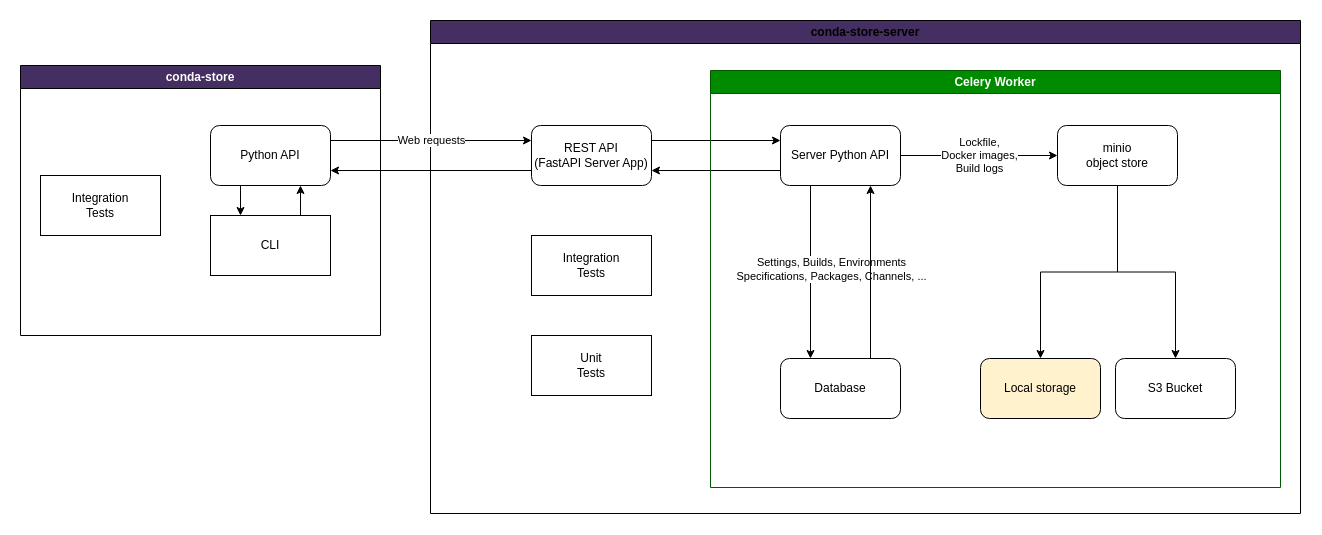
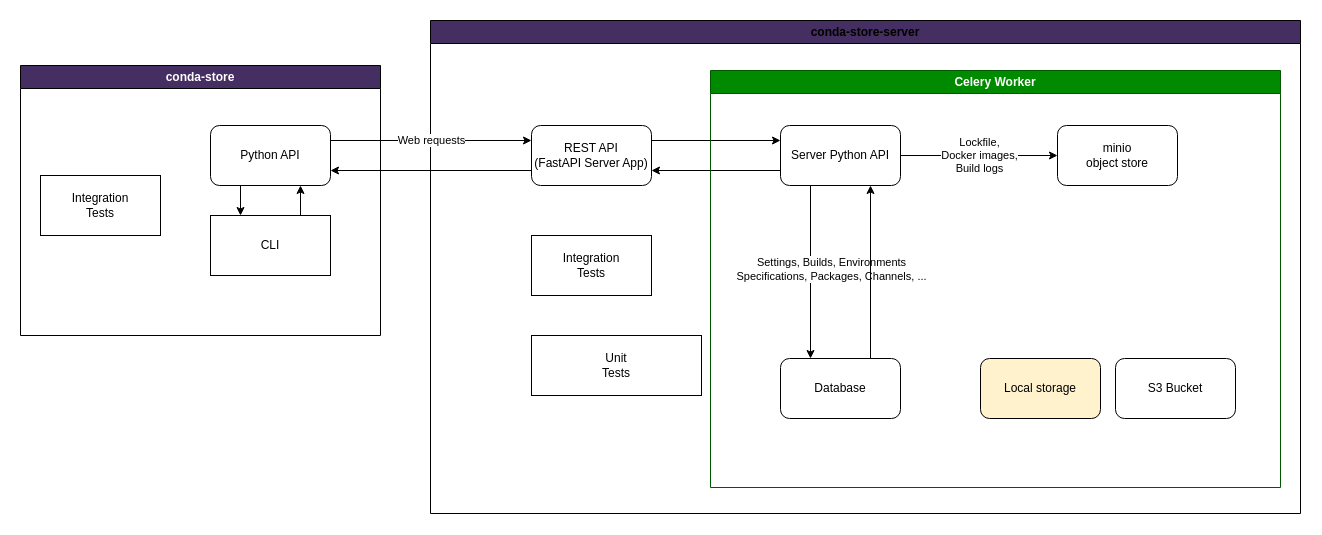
edge "minio object store" -> "Local storage": removed
edge "minio object store" -> "S3 Bucket": removed
node "Unit Tests": size 120x60 -> 170x60
